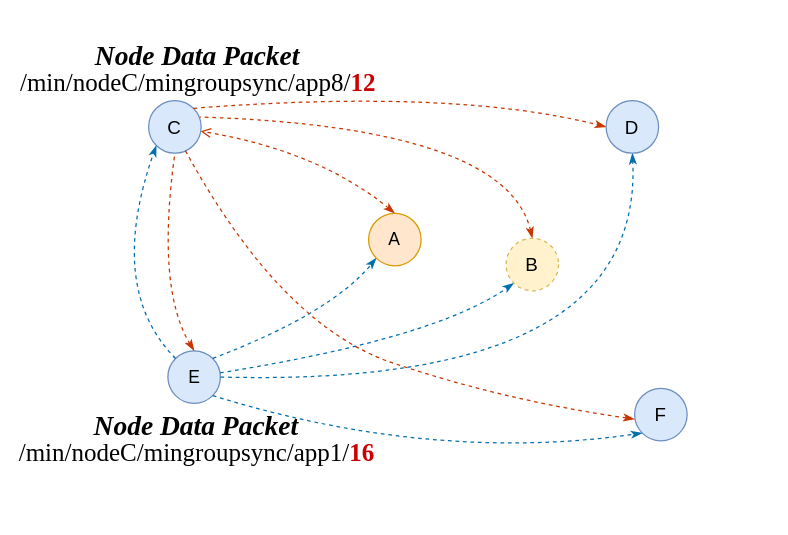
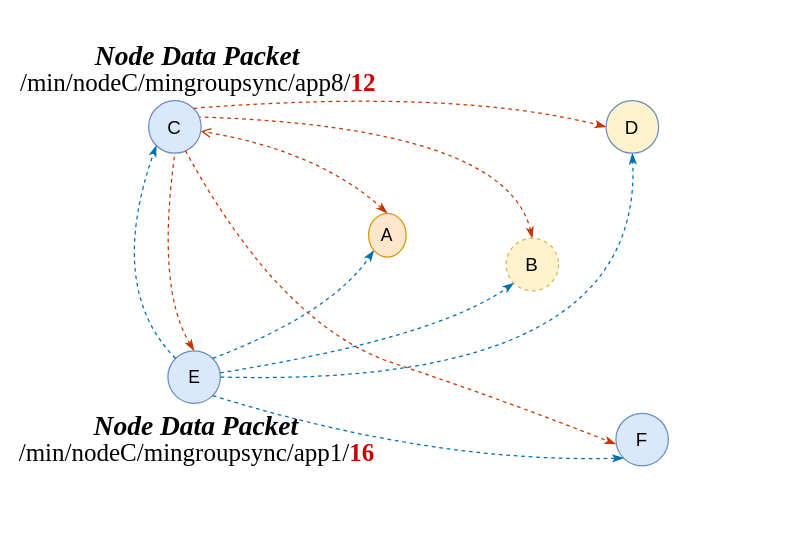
node "D": fillcolor #dae8fc -> #fff2cc
node "A": size 53x53 -> 38x44
node "F": moved (661, 415) -> (642, 440)
